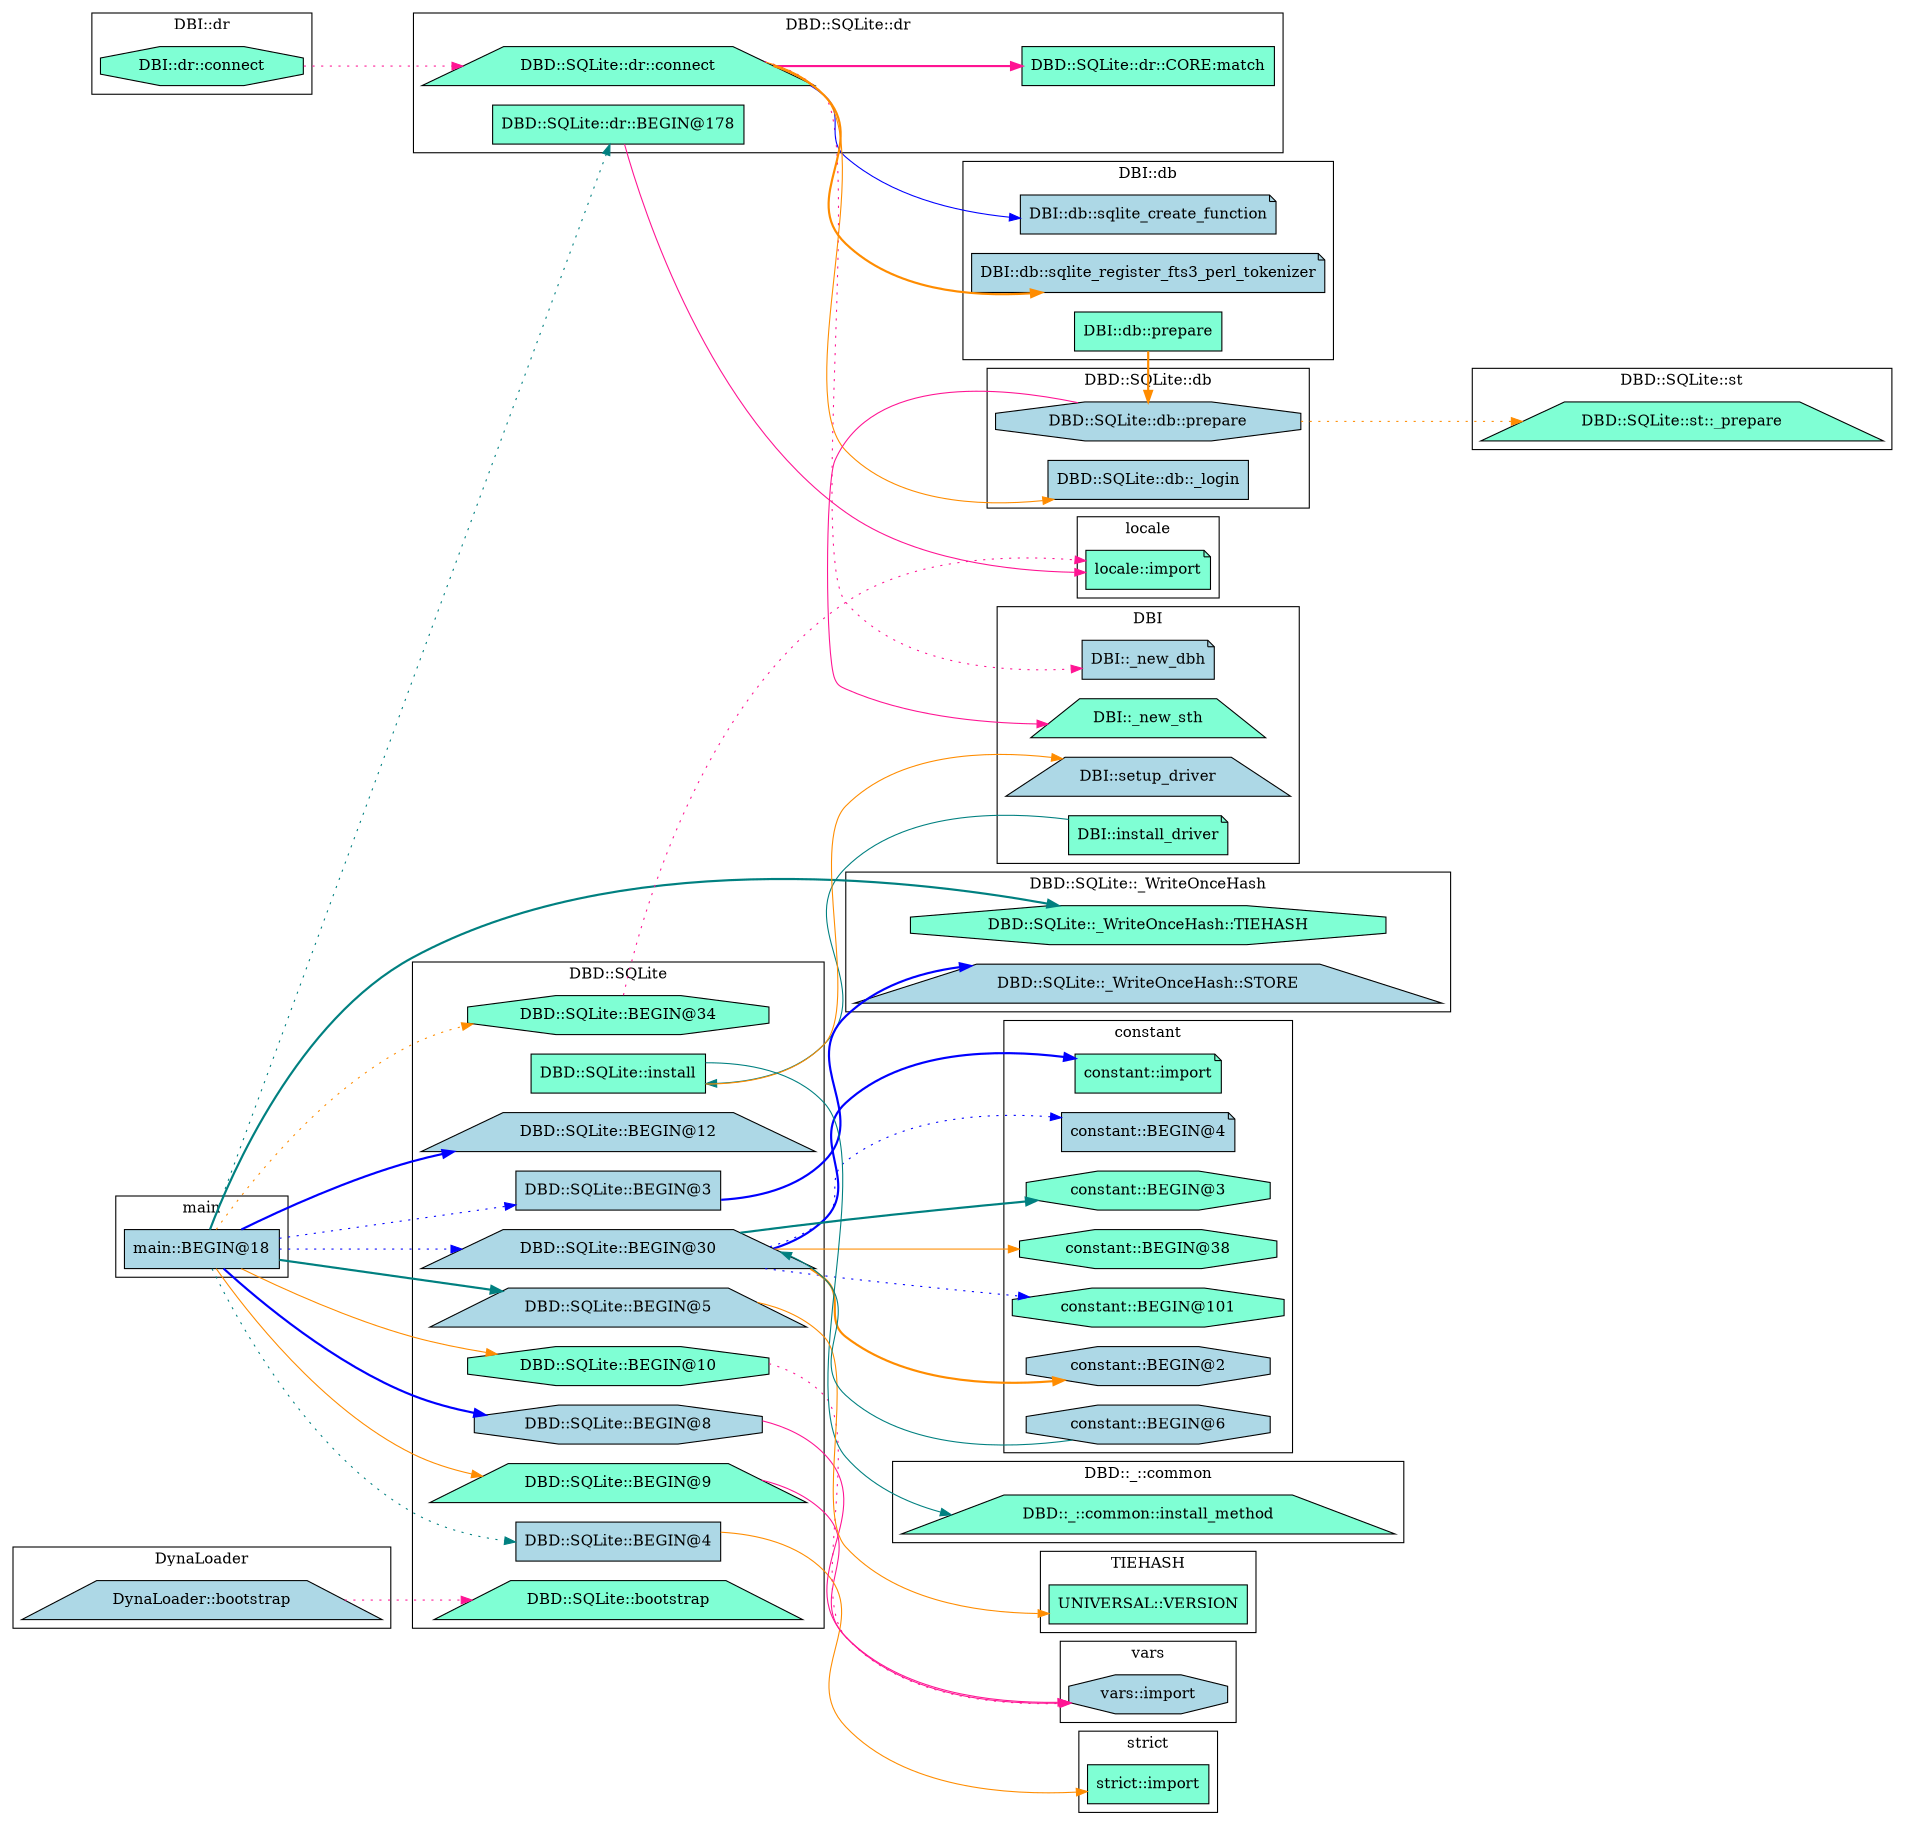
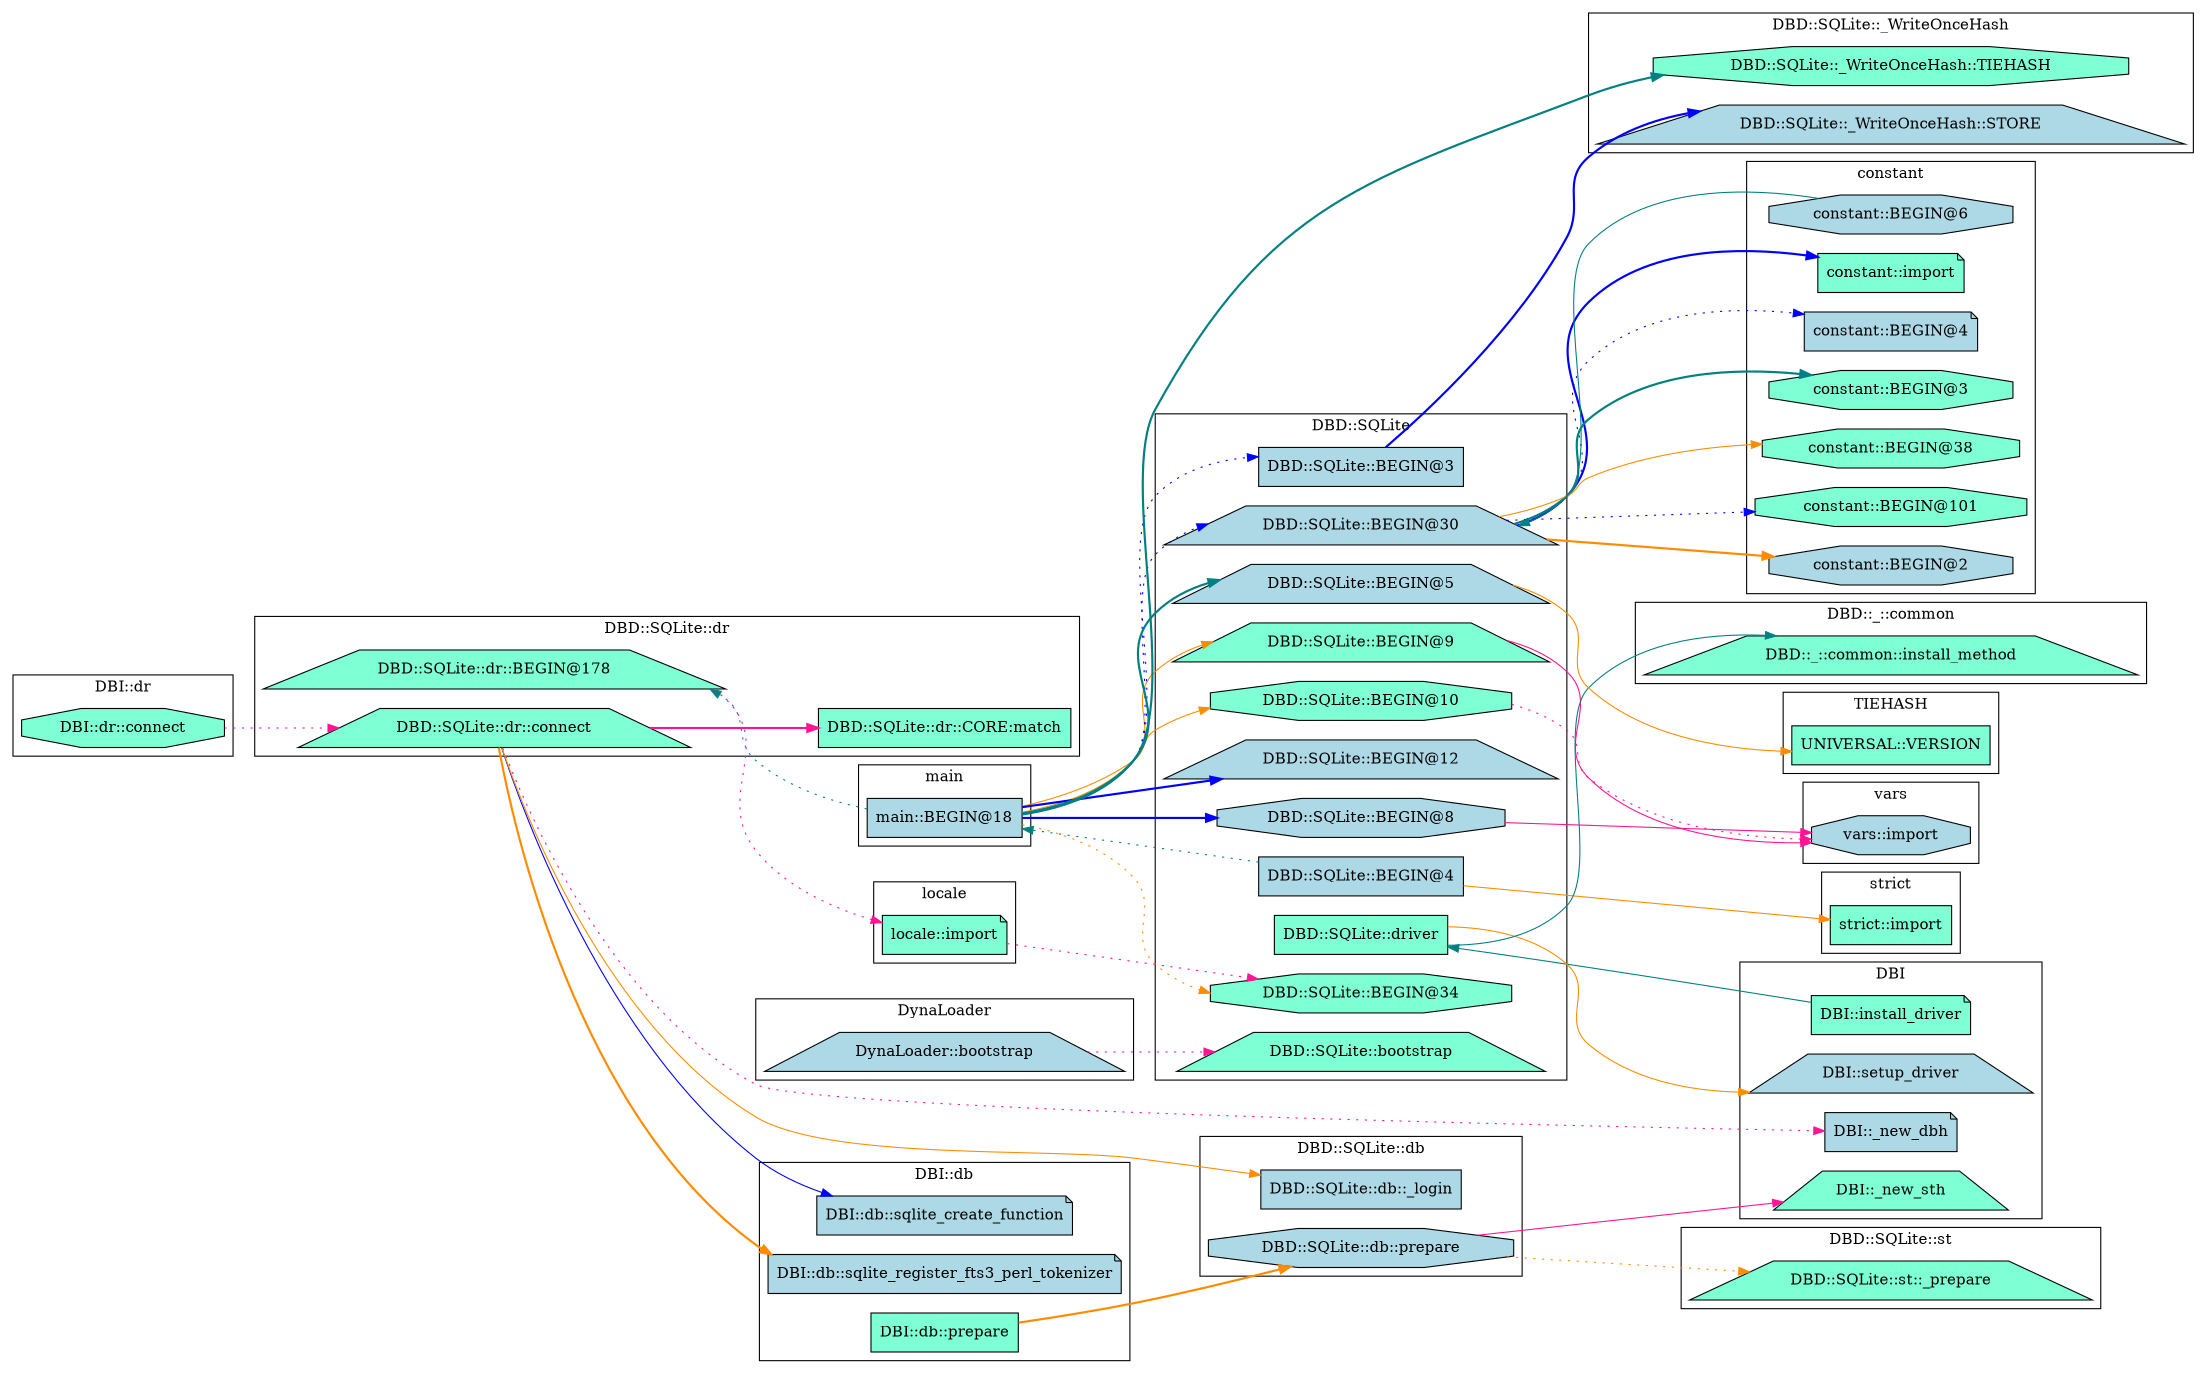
node "DBD::SQLite::dr::BEGIN@178": shape box -> trapezium
edge "DBD::SQLite::dr::BEGIN@178" -> "locale::import": style solid -> dotted
edge "DBD::SQLite::BEGIN@34" -> "locale::import": reversed
node "DBD::SQLite::install": label "DBD::SQLite::install" -> "DBD::SQLite::driver"
edge "main::BEGIN@18" -> "DBD::SQLite::BEGIN@4": reversed
